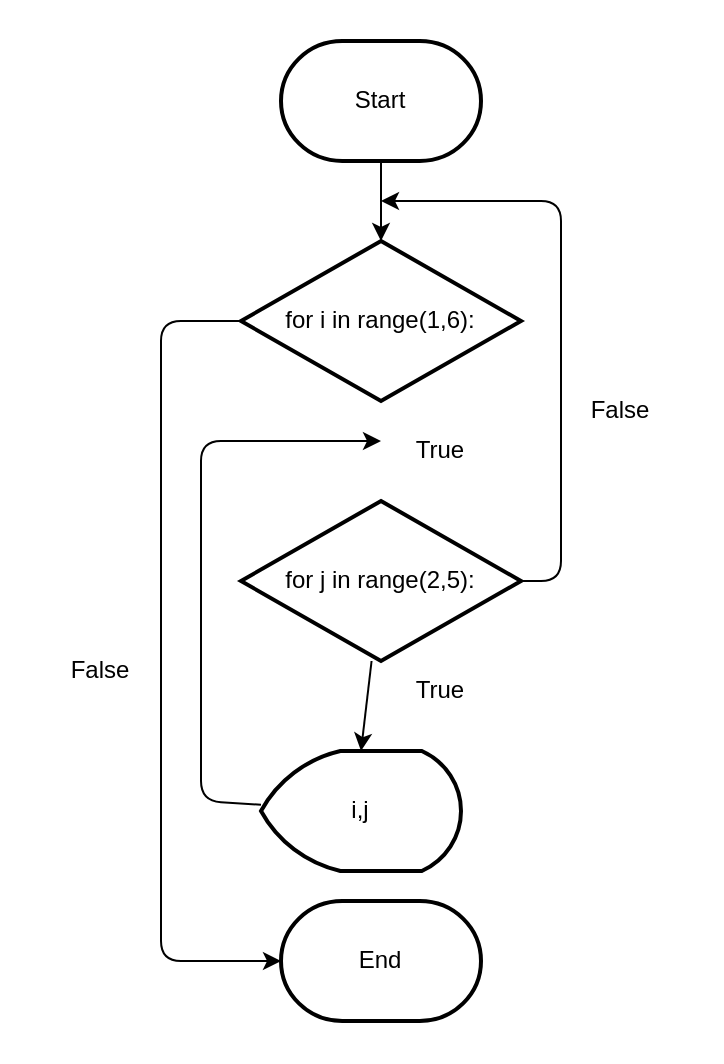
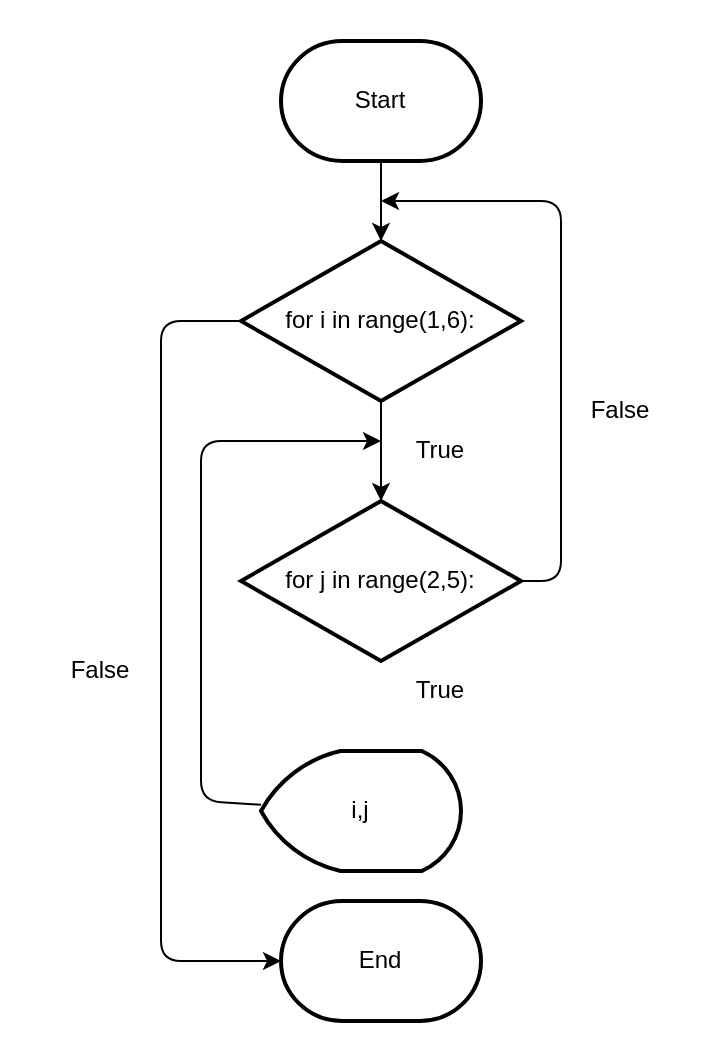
edge "for i in range(1,6):" -> "for j in range(2,5):": added
edge "for j in range(2,5):" -> "i,j": removed
